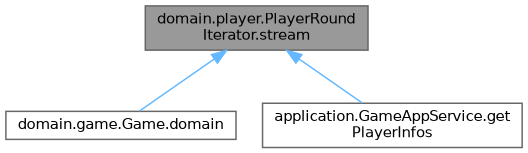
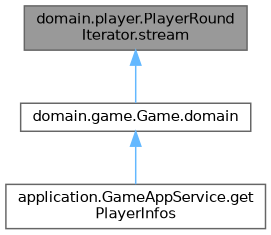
edge "application.GameAppService.get PlayerInfos" -> "domain.player.PlayerRound Iterator.stream": now "application.GameAppService.get PlayerInfos" -> "domain.game.Game.domain"
